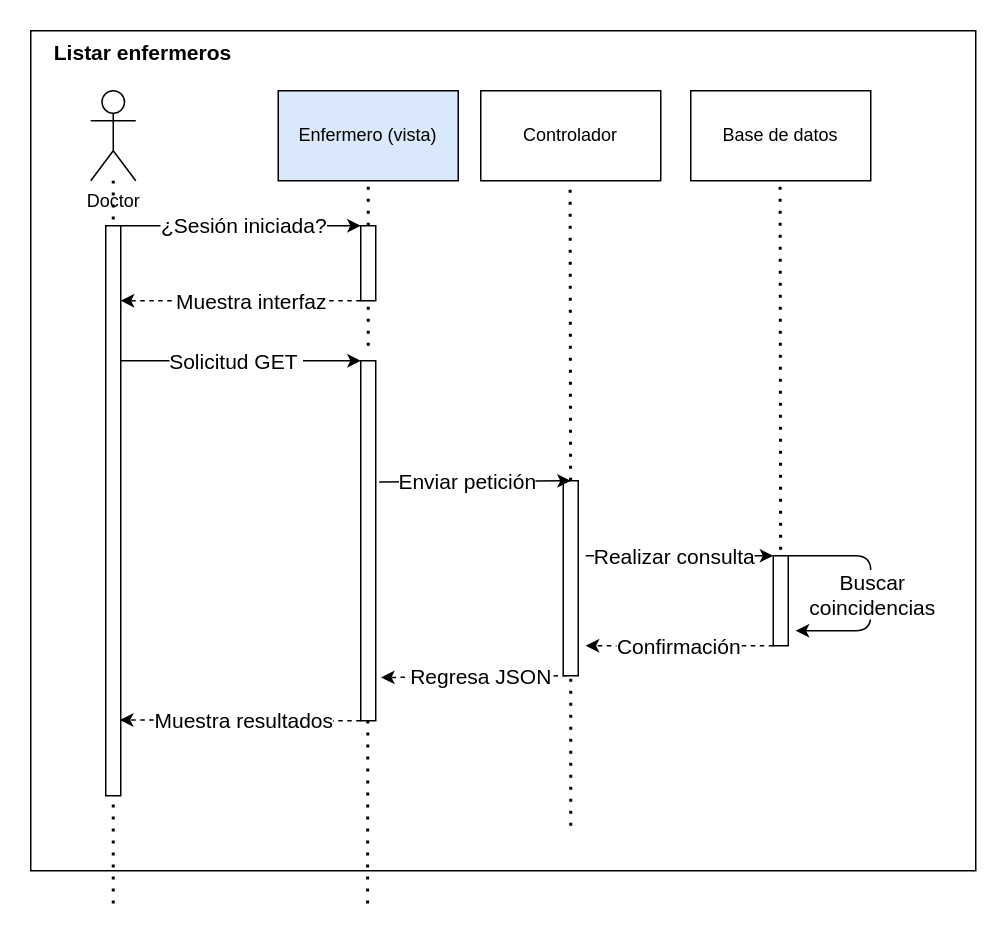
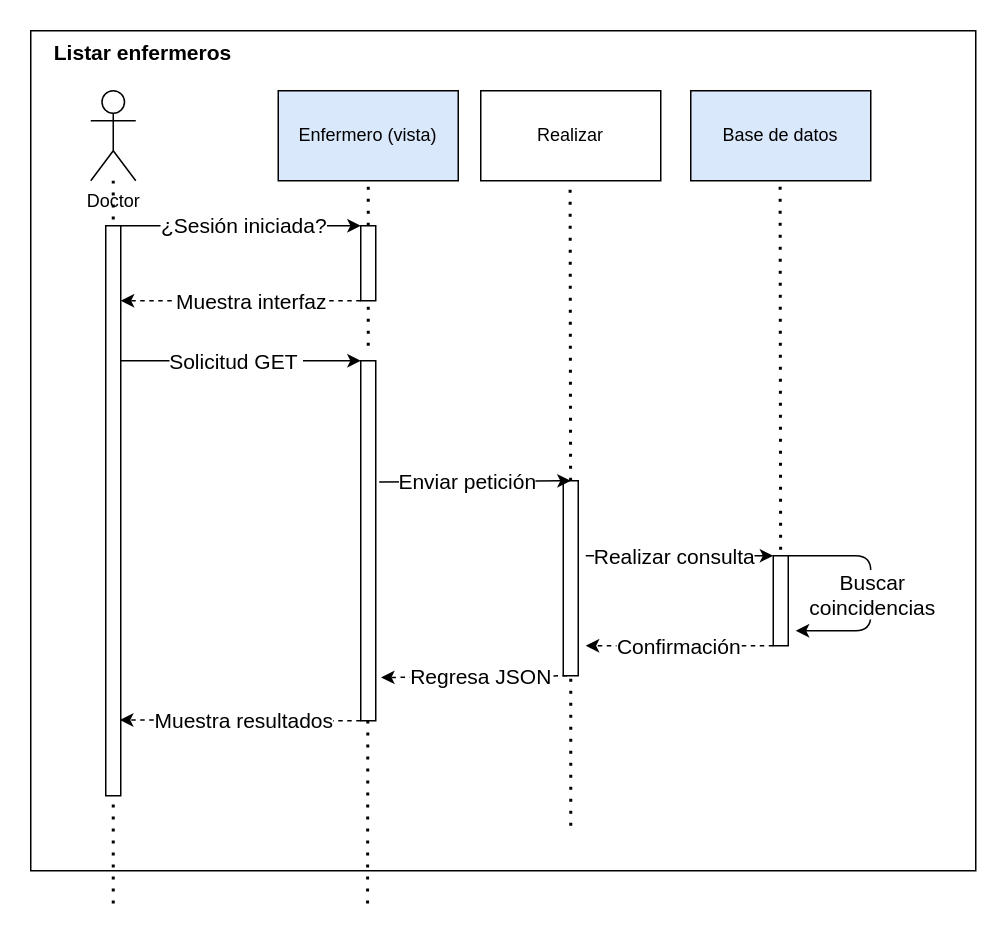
node "Controlador": label "Controlador" -> "Realizar"
node "Base de datos": fillcolor #ffffff -> #dae8fc
